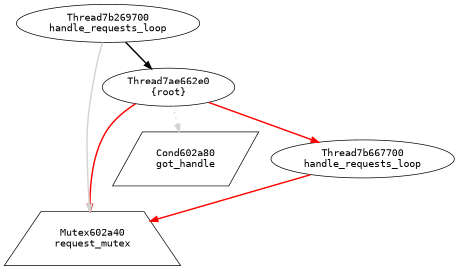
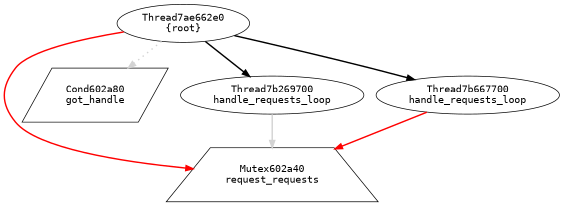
edge "Thread7b269700 handle_requests_loop" -> "Thread7ae662e0 {root}": reversed
edge "Thread7ae662e0 {root}" -> "Thread7b667700 handle_requests_loop": color red -> black
node "Mutex602a40 request_mutex": label "Mutex602a40 request_mutex" -> "Mutex602a40 request_requests"
